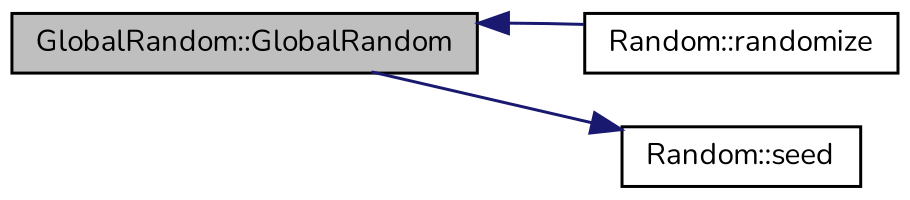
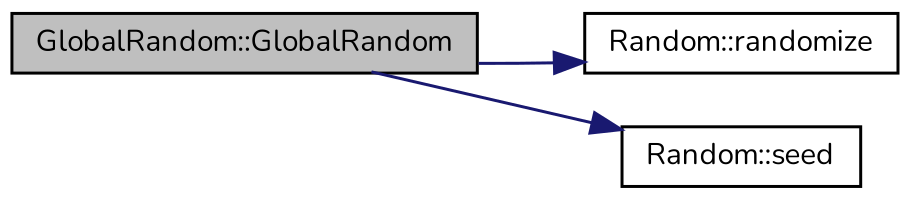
edge "Random::randomize" -> "GlobalRandom::GlobalRandom": reversed
